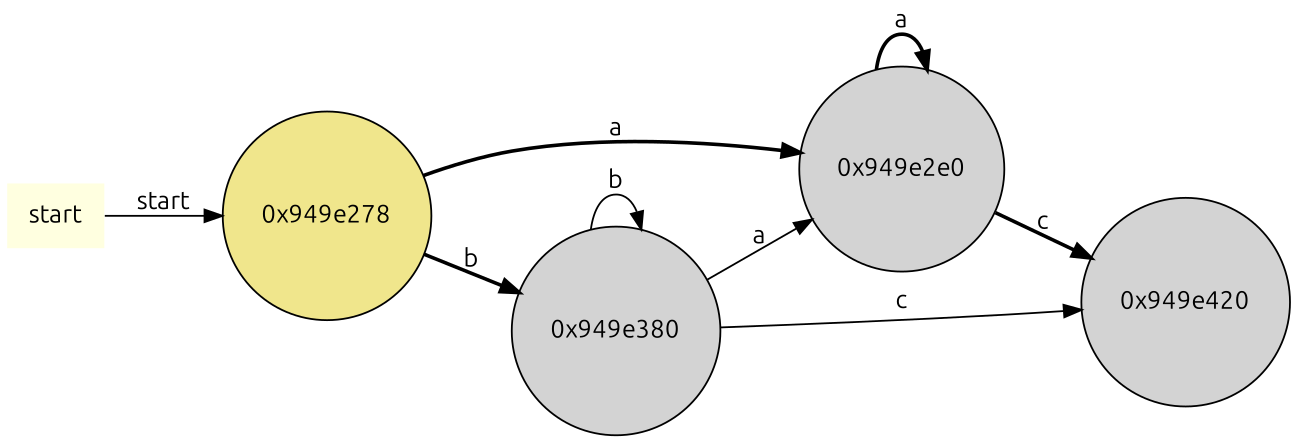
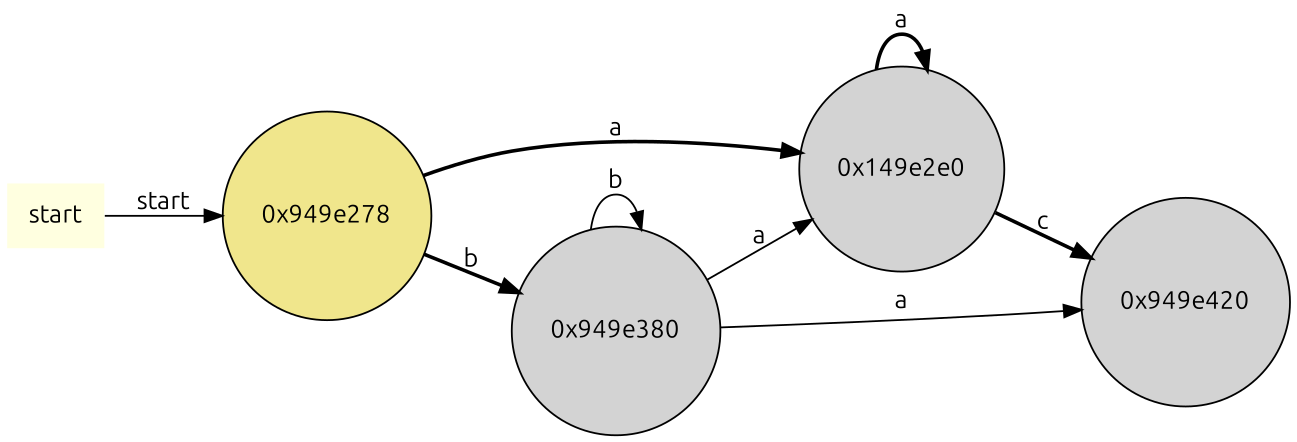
node "0x949e2e0": label "0x949e2e0" -> "0x149e2e0"
edge "0x949e380" -> "0x949e420": label "c" -> "a"
